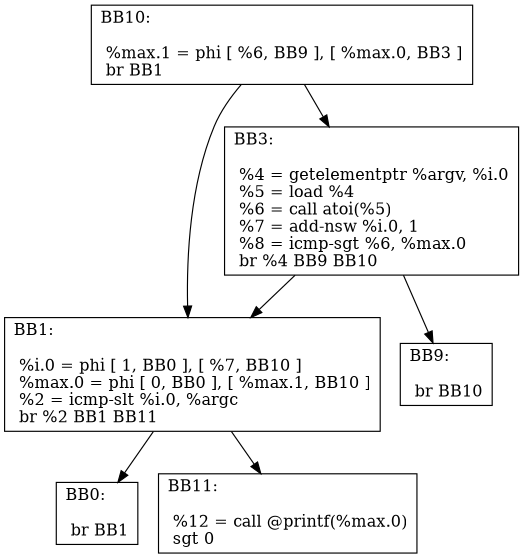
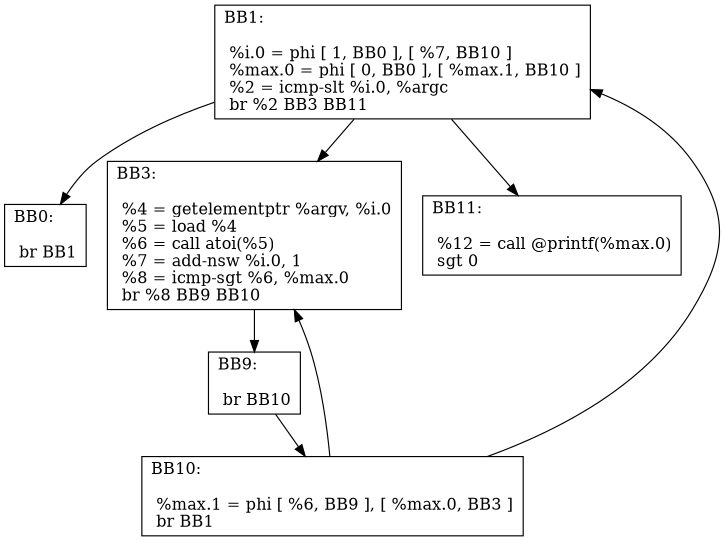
node "BB3:": text "br %4 BB9 BB10" -> "br %8 BB9 BB10"
edge "BB3:" -> "BB1:": reversed
node "BB1:": text "br %2 BB1 BB11" -> "br %2 BB3 BB11"
edge "BB9:" -> "BB10:": added
